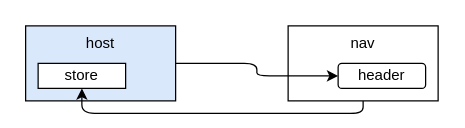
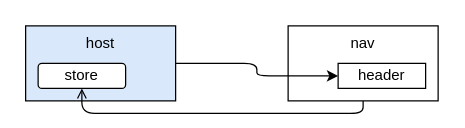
node "store": shape rectangle -> rounded rectangle
node "header": shape rounded rectangle -> rectangle
edge "nav" -> "store": arrowhead classic -> open
